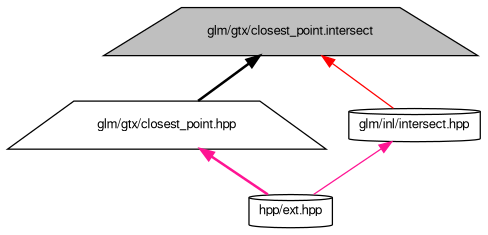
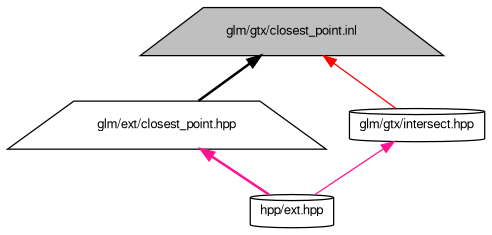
node "glm/gtx/closest_point.intersect": label "glm/gtx/closest_point.intersect" -> "glm/gtx/closest_point.inl"
node "glm/gtx/closest_point.hpp": label "glm/gtx/closest_point.hpp" -> "glm/ext/closest_point.hpp"
node "glm/inl/intersect.hpp": label "glm/inl/intersect.hpp" -> "glm/gtx/intersect.hpp"
